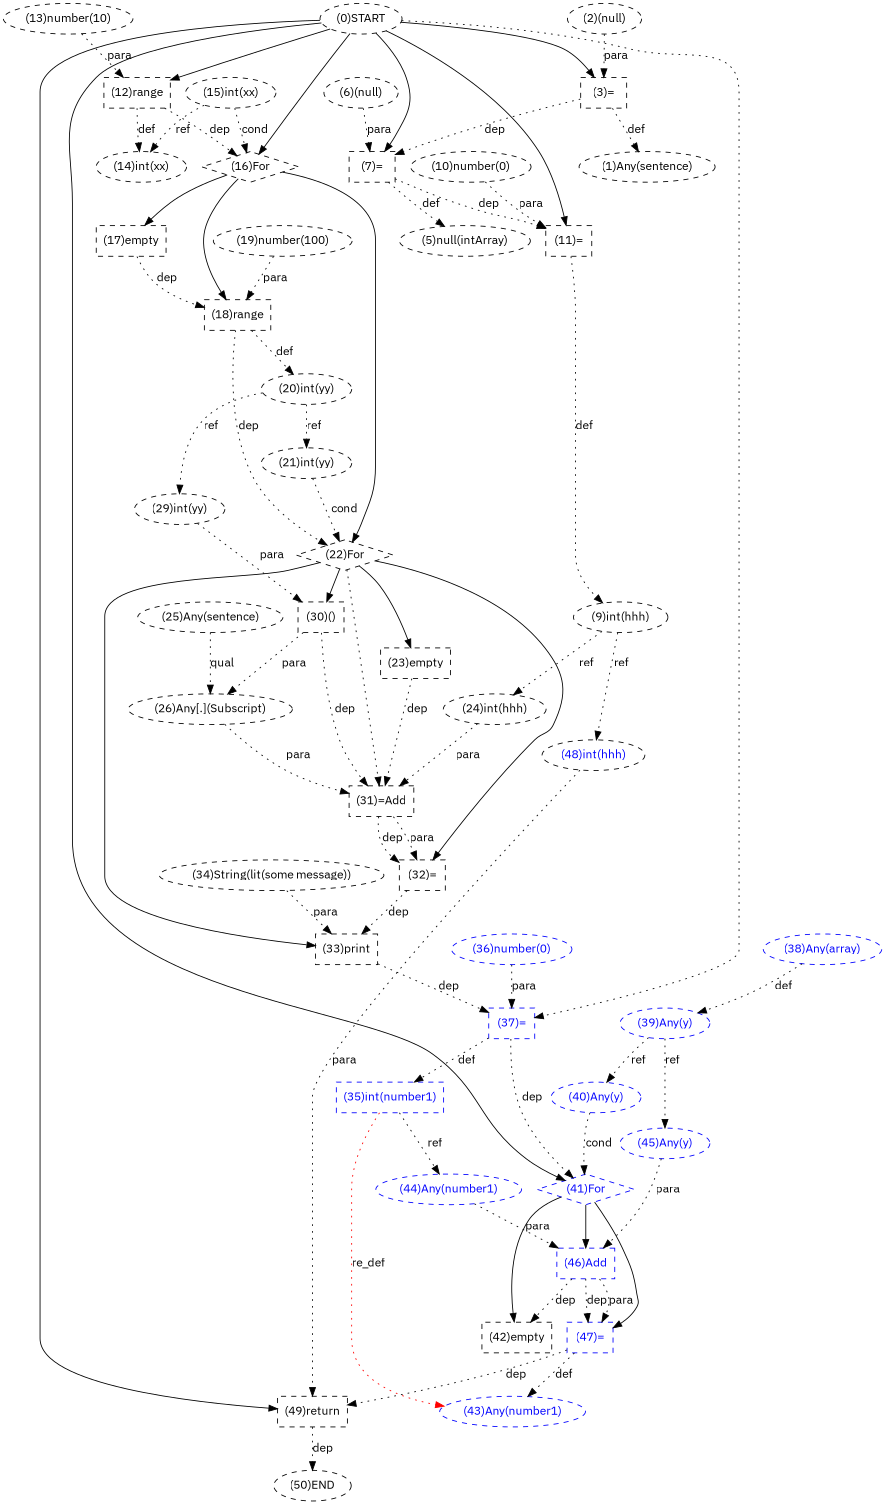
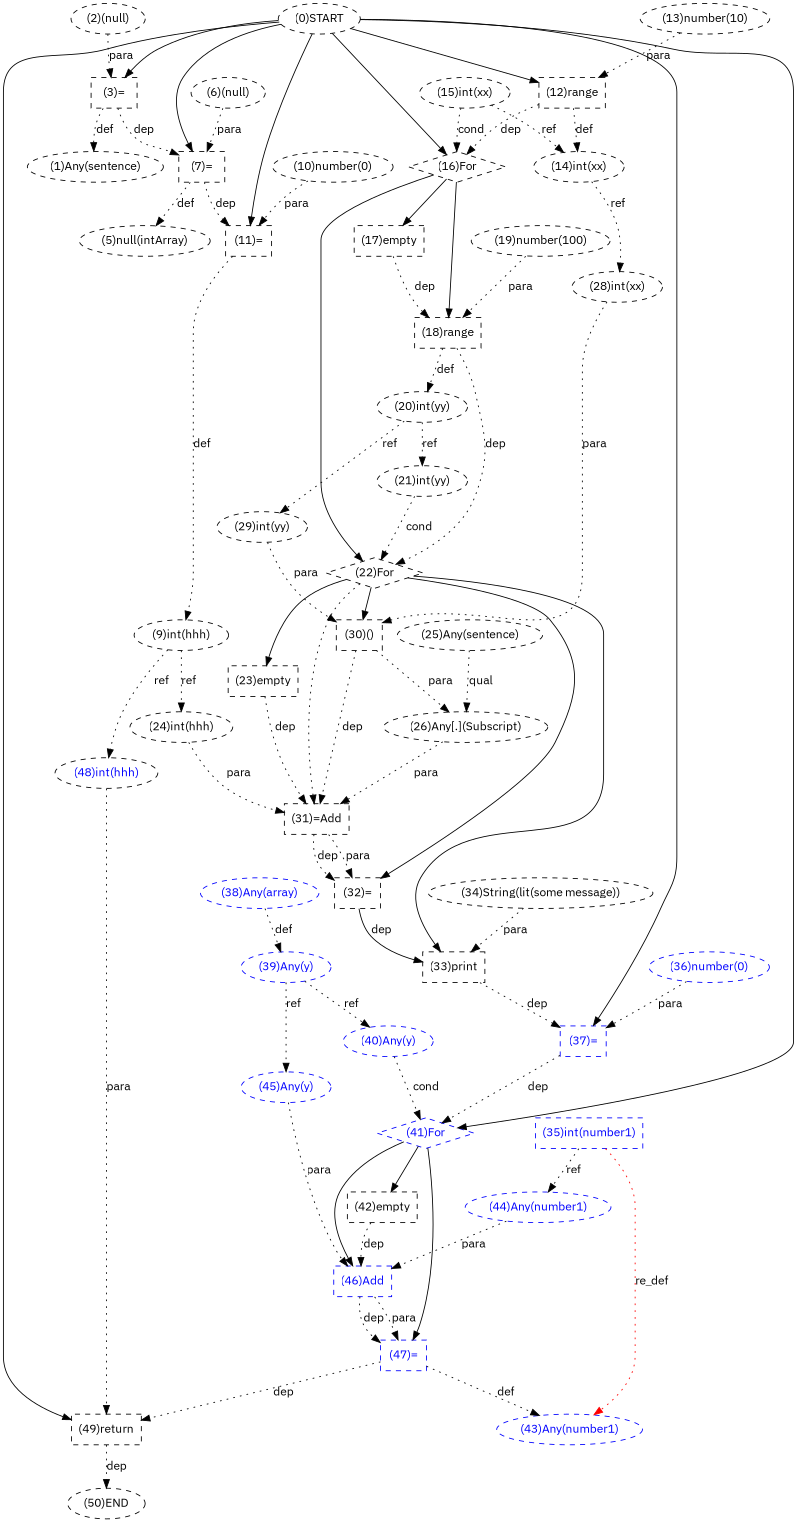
node "(28)int(xx)": added
edge "(0)START" -> "(37)=": style dotted -> solid
edge "(32)=" -> "(33)print": style dotted -> solid
edge "(37)=" -> "(35)int(number1)": removed, label "def"
edge "(46)Add" -> "(42)empty": reversed
